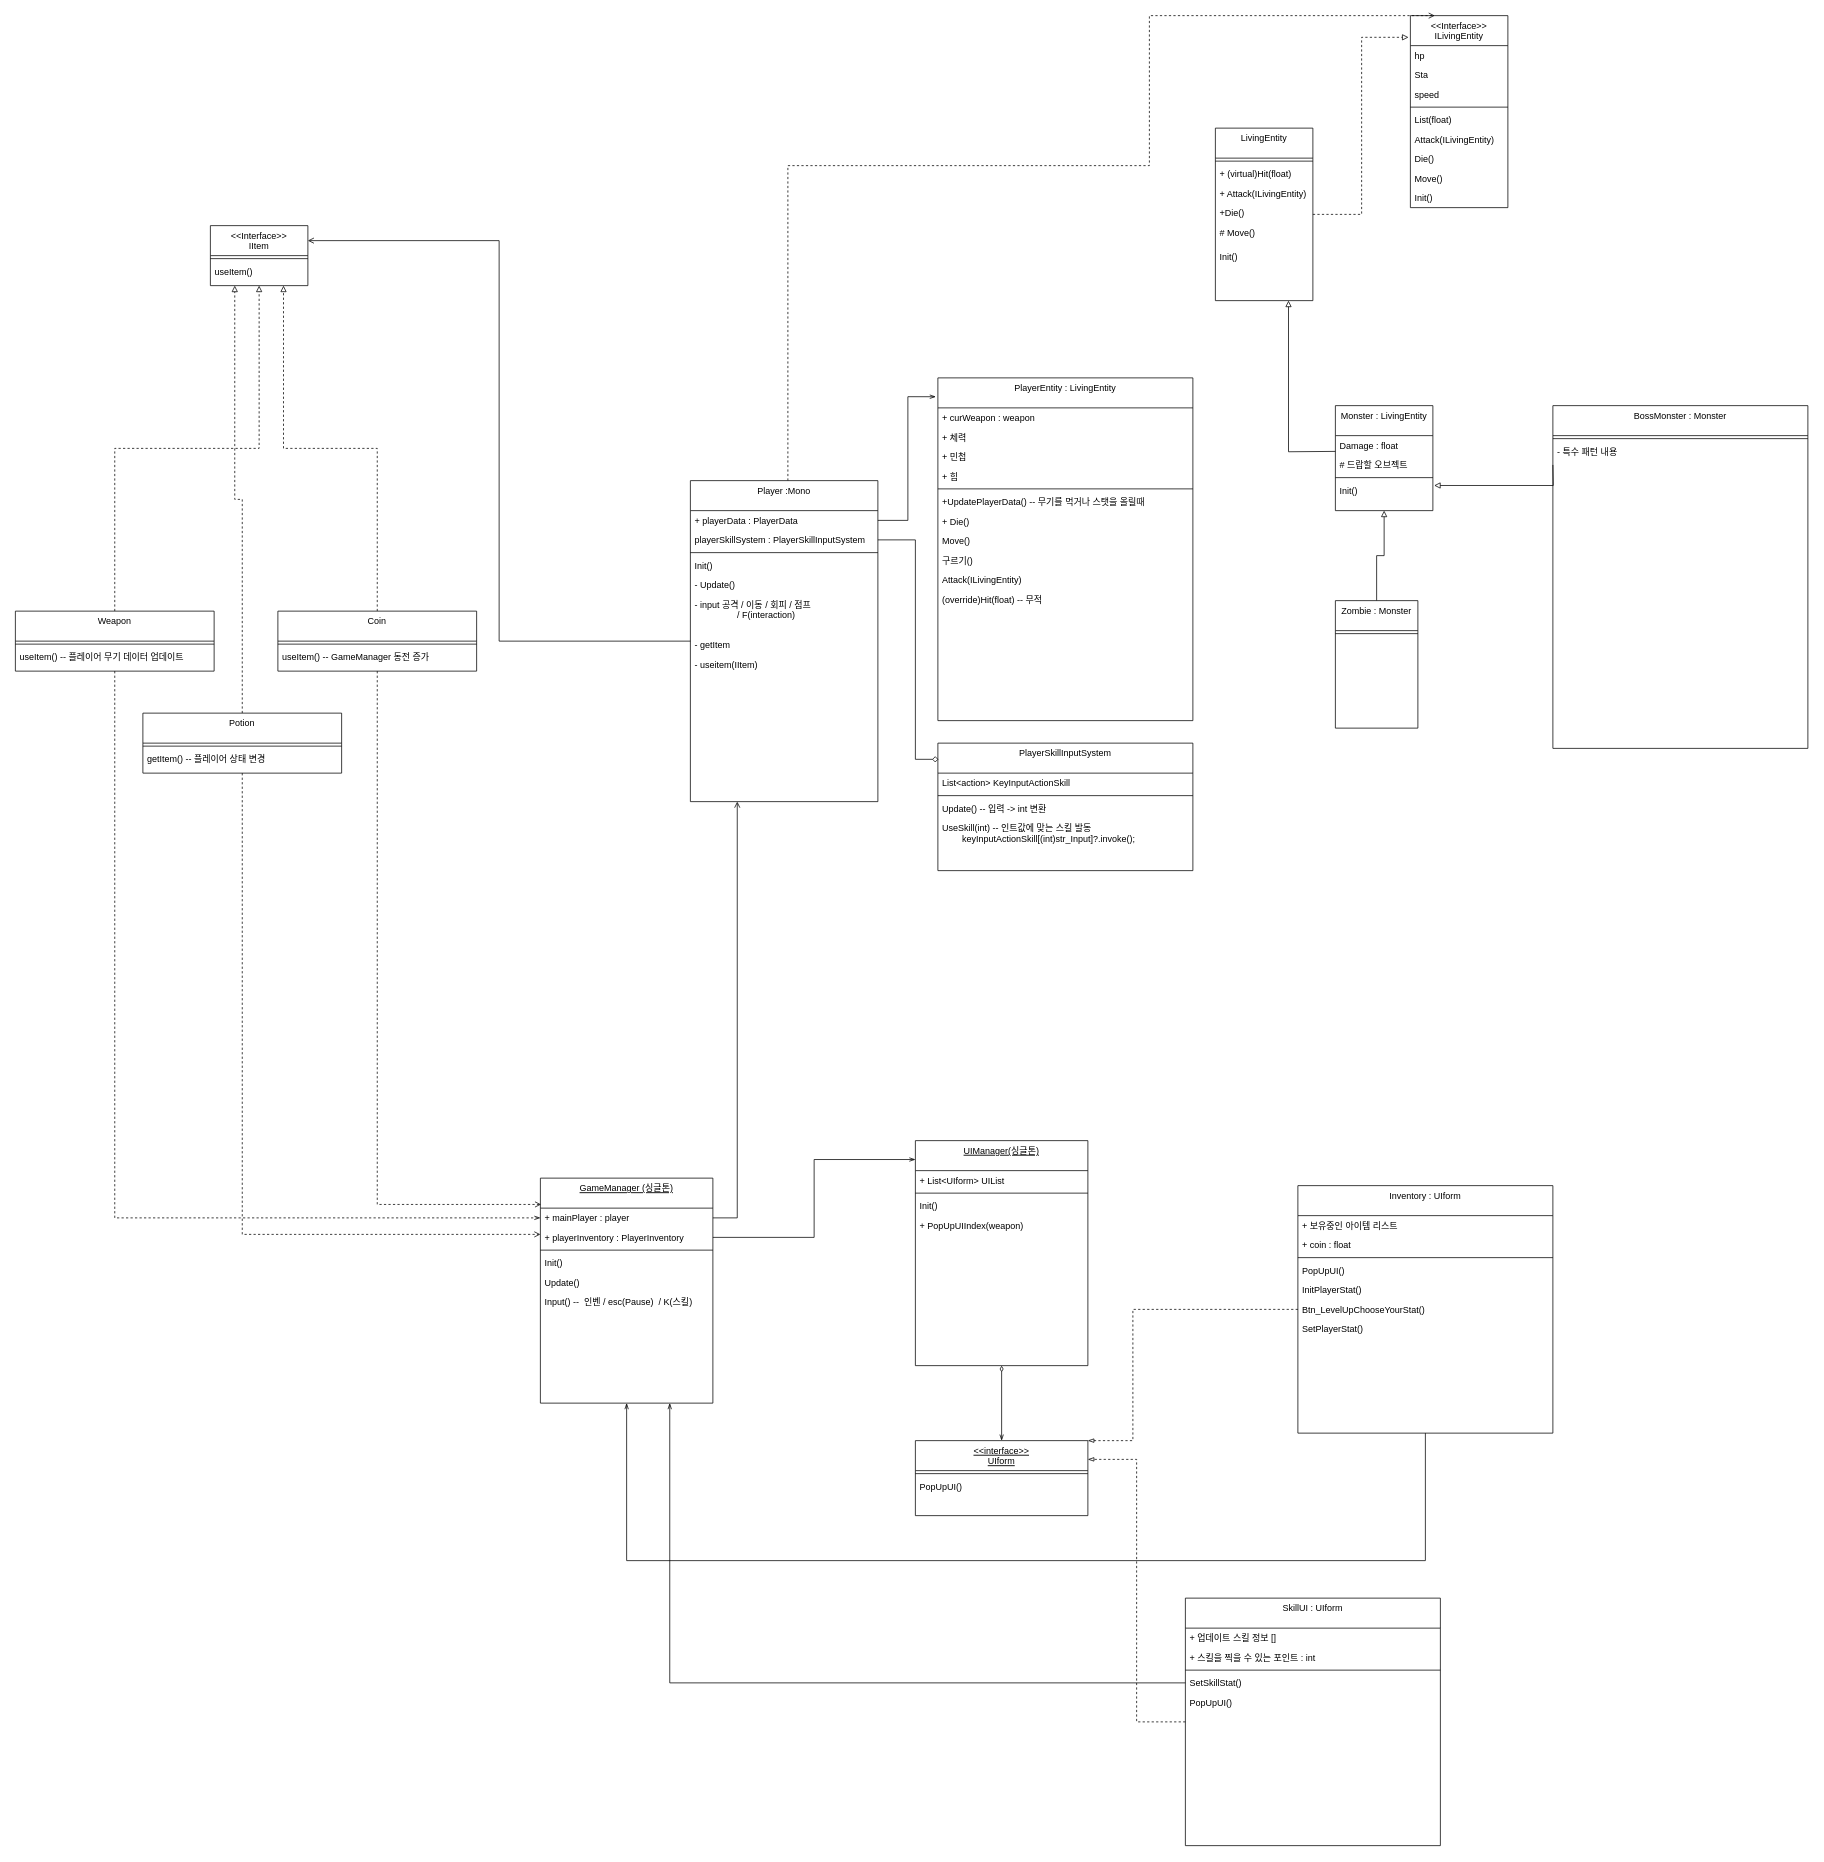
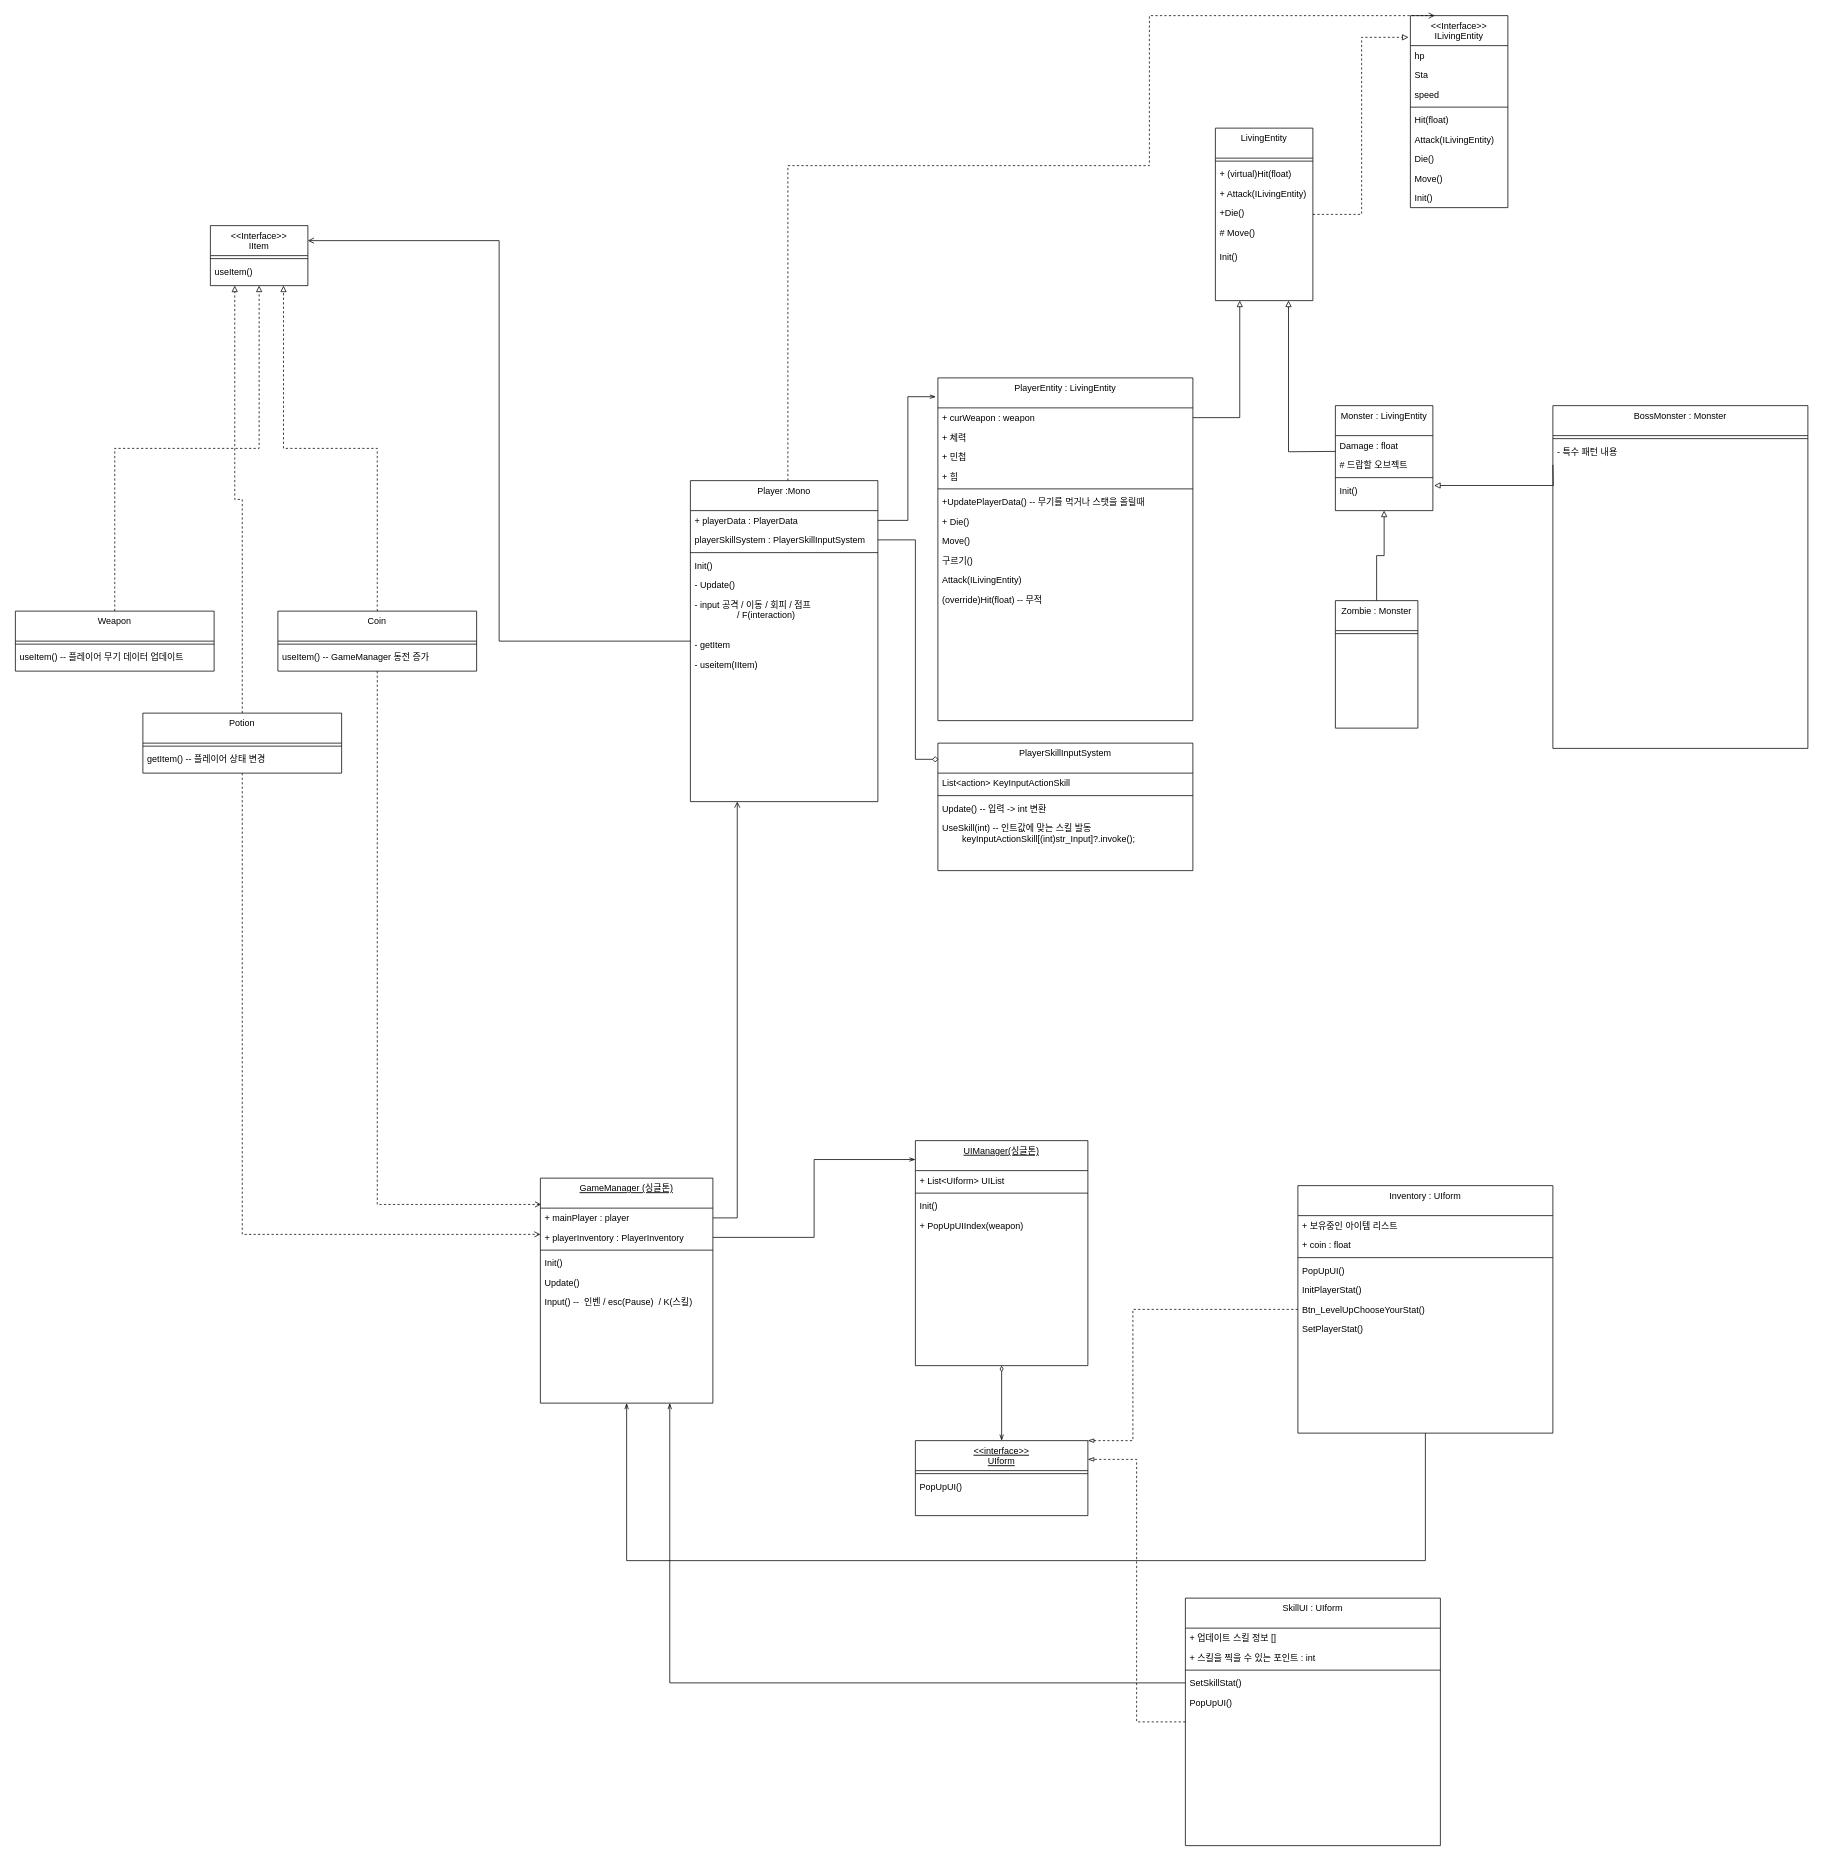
node "List(float)": label "List(float)" -> "Hit(float)"
edge "+ curWeapon : weapon" -> "LivingEntity": added
edge "Weapon" -> "+ mainPlayer : player": removed
